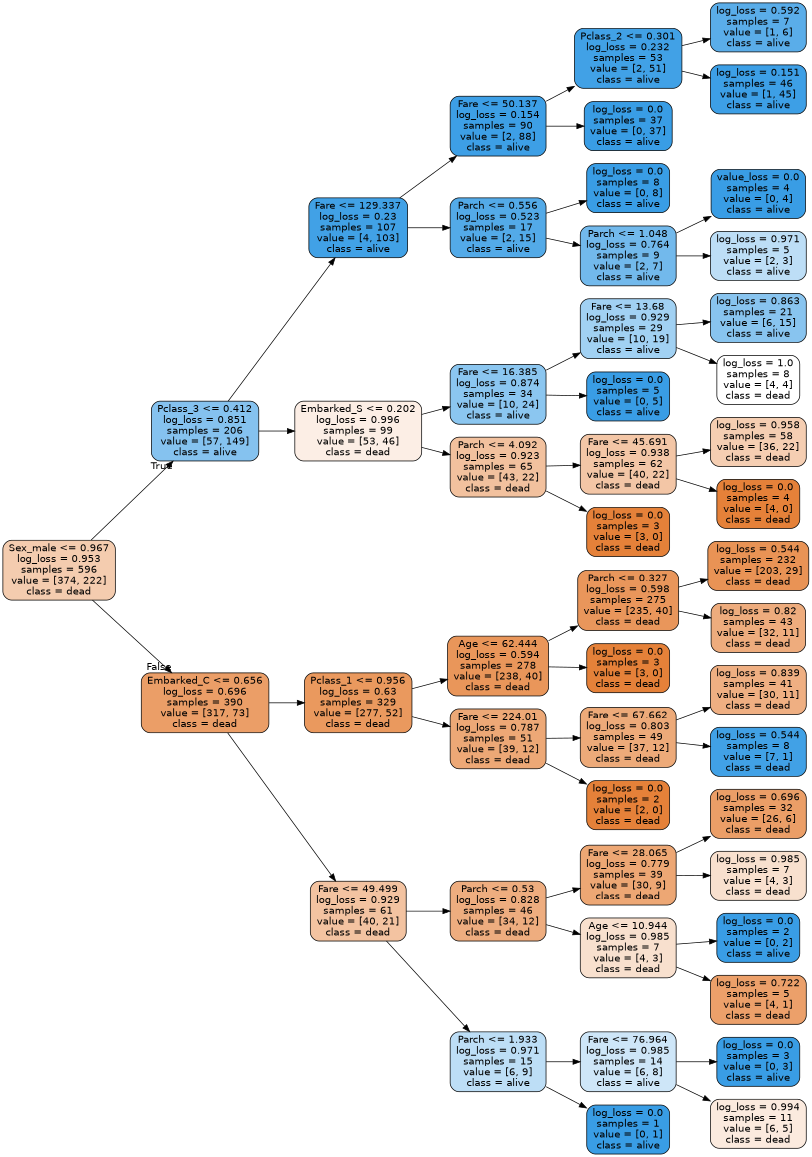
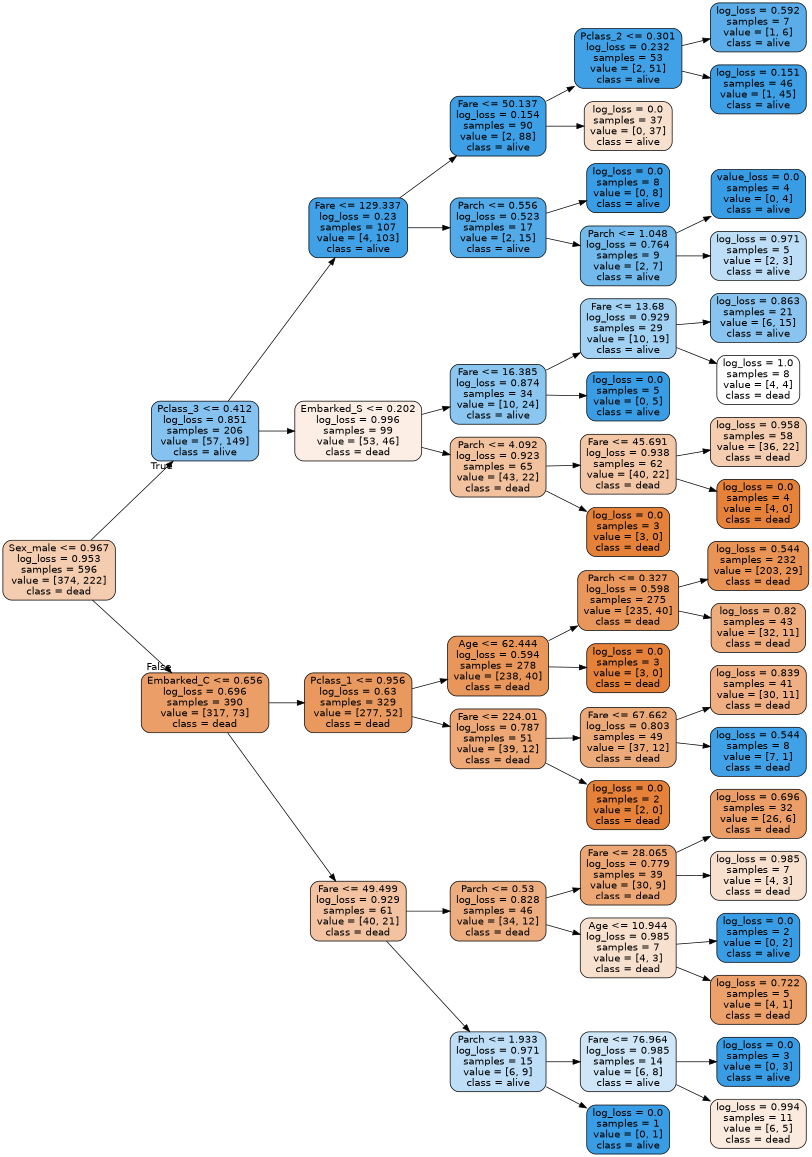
node "log_loss = 0.0 samples = 37 value = [0, 37] class = alive": fillcolor #399de5 -> #f8e0ce
